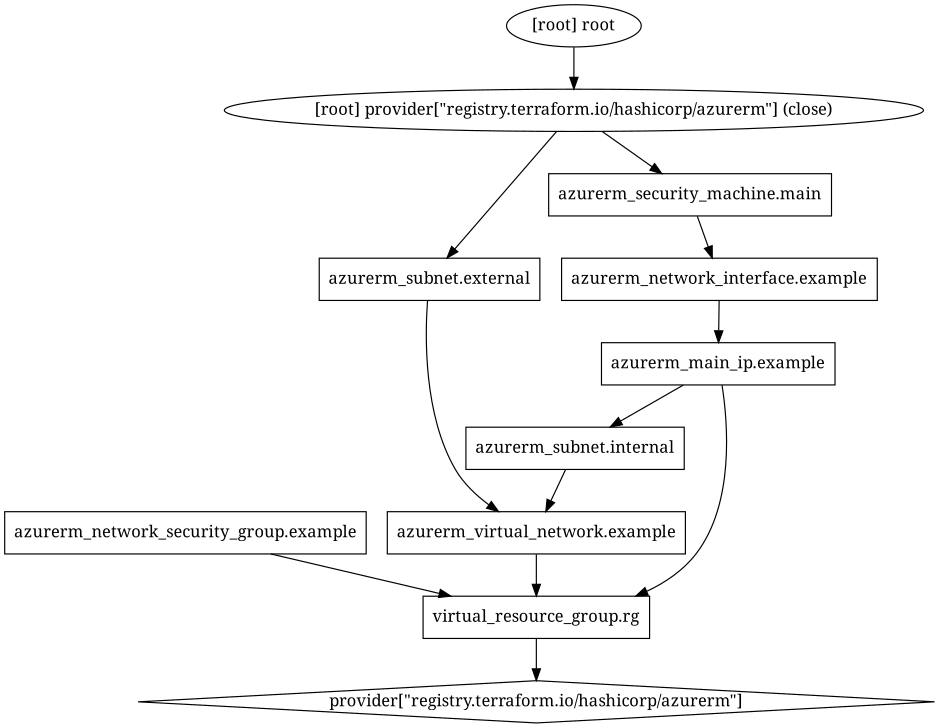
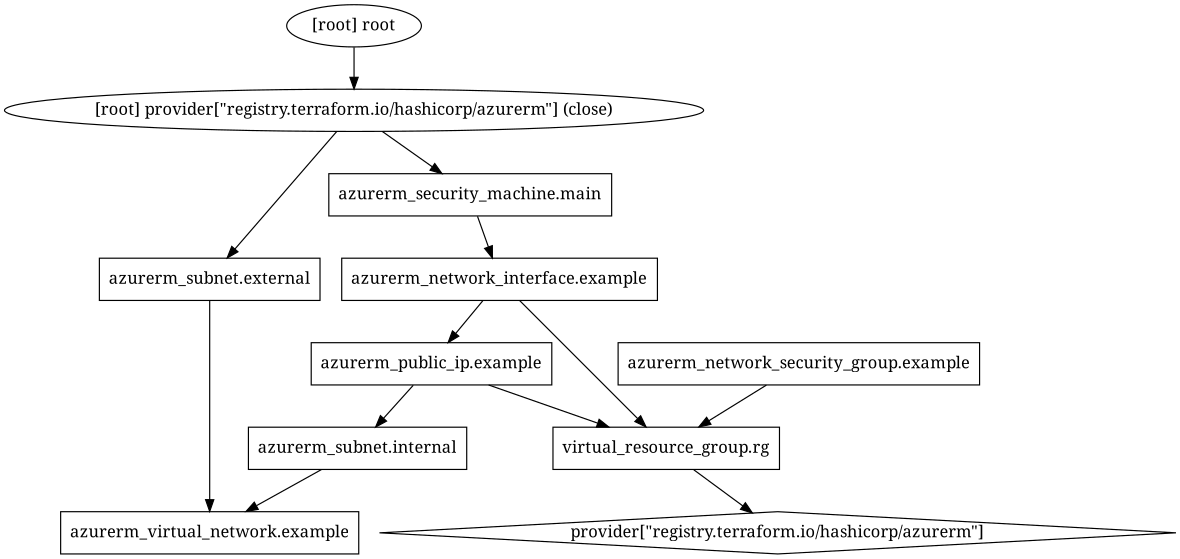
node "azurerm_main_ip.example": label "azurerm_main_ip.example" -> "azurerm_public_ip.example"
edge "azurerm_virtual_network.example" -> "virtual_resource_group.rg": now "azurerm_network_interface.example" -> "virtual_resource_group.rg"
